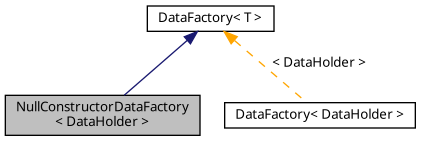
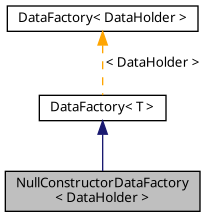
edge "DataFactory< DataHolder >" -> "DataFactory< T >": reversed
